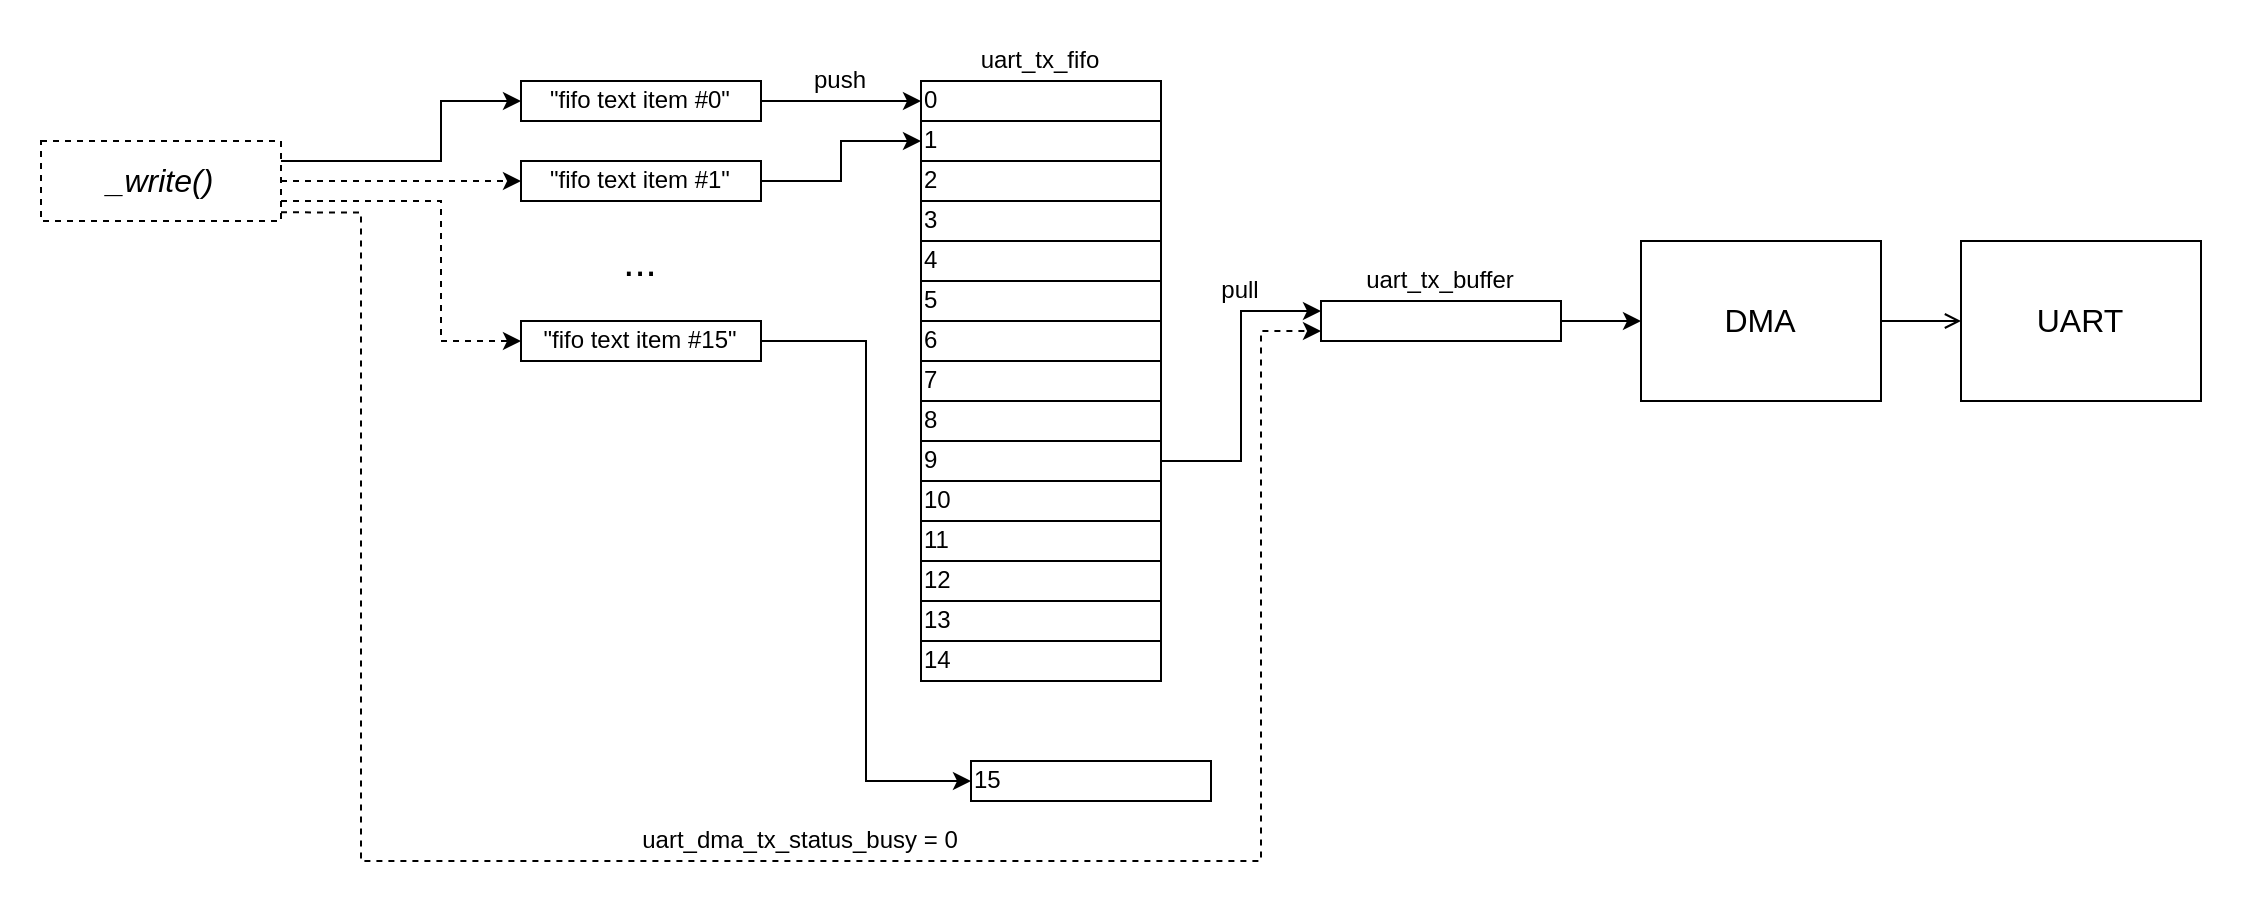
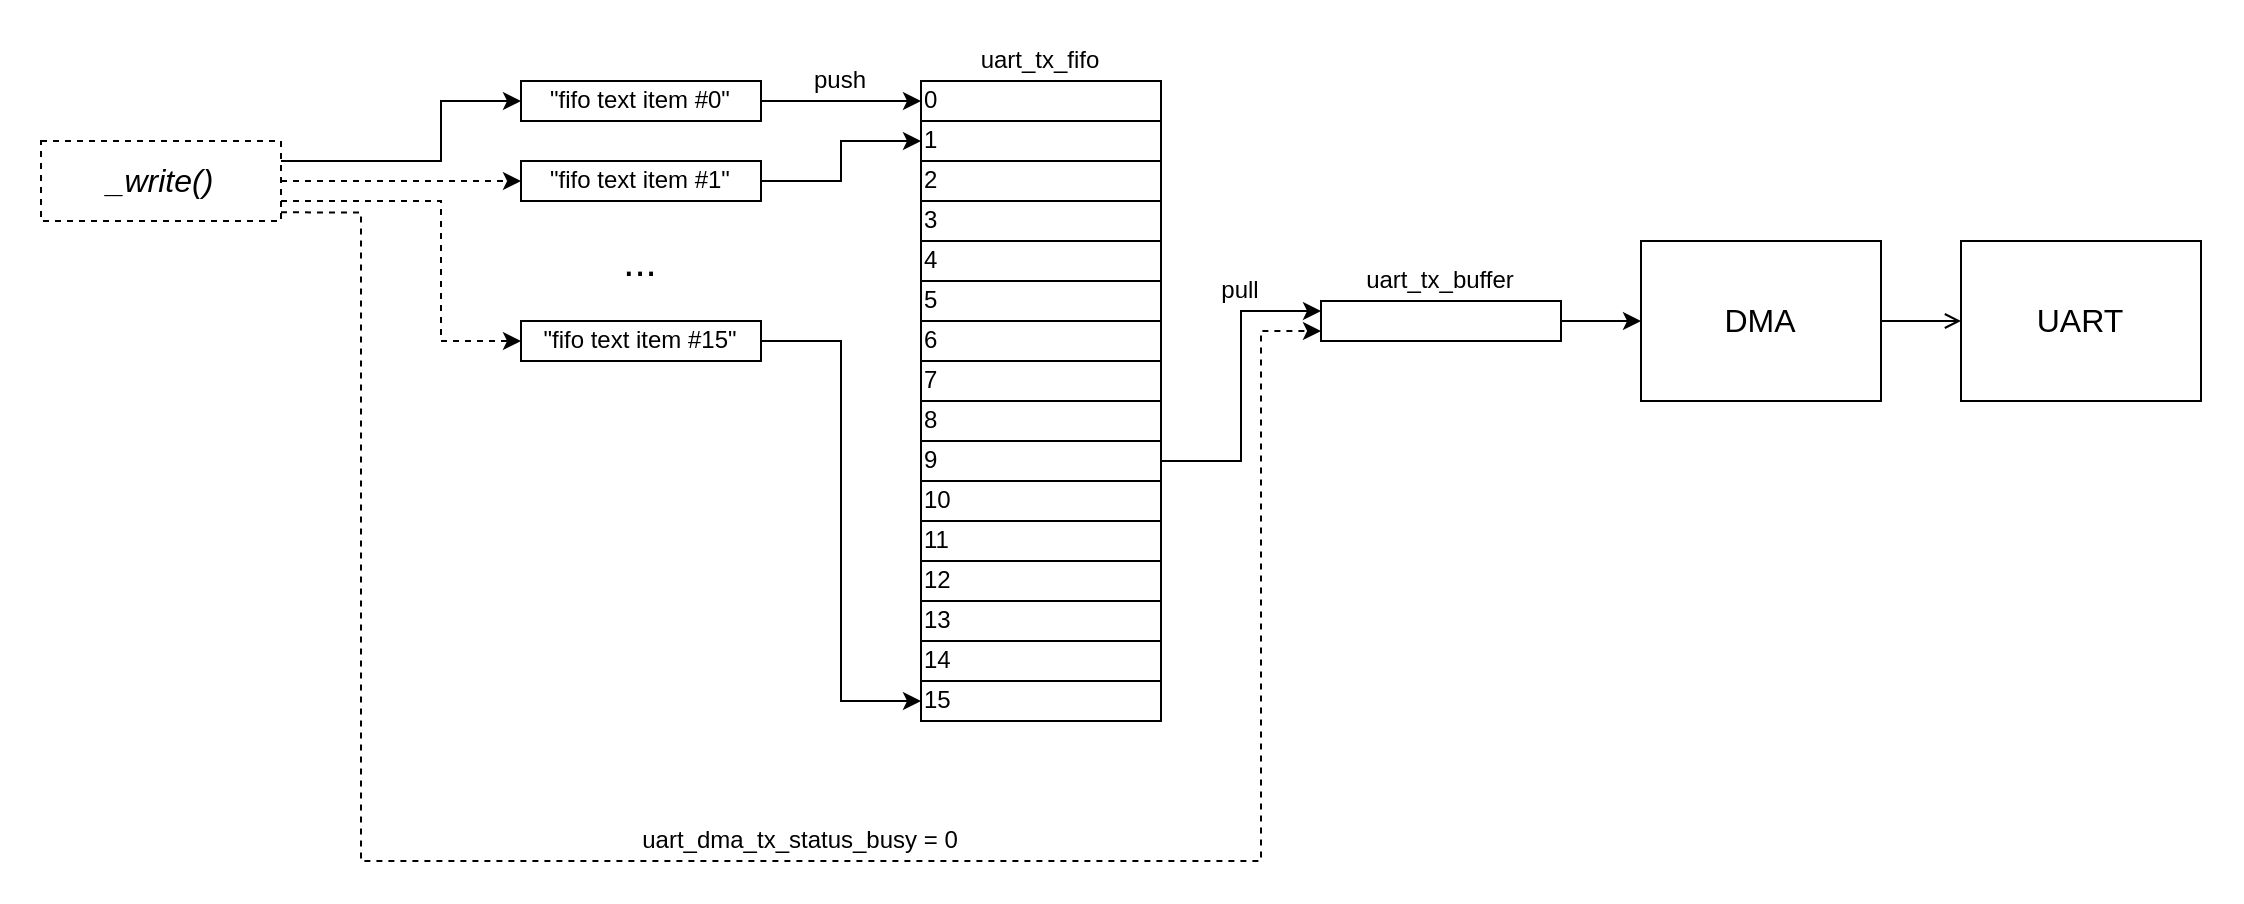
node "15": moved (1091, 781) -> (1041, 701)
